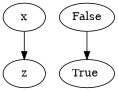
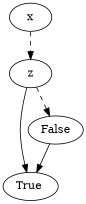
edge "x" -> "z": style solid -> dashed
edge "z" -> "False": added
edge "z" -> "True": added
